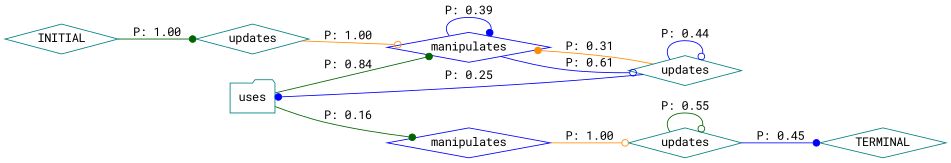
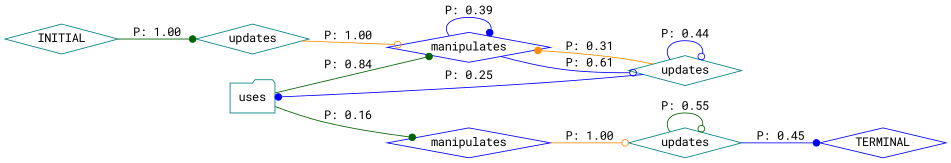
node "TERMINAL": color teal -> blue
